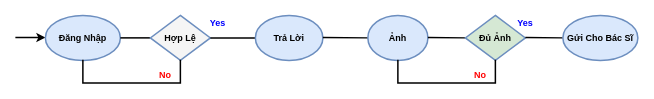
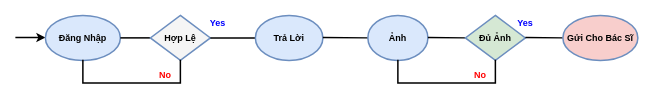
node "Gửi Cho Bác Sĩ": fillcolor #dae8fc -> #f8cecc
